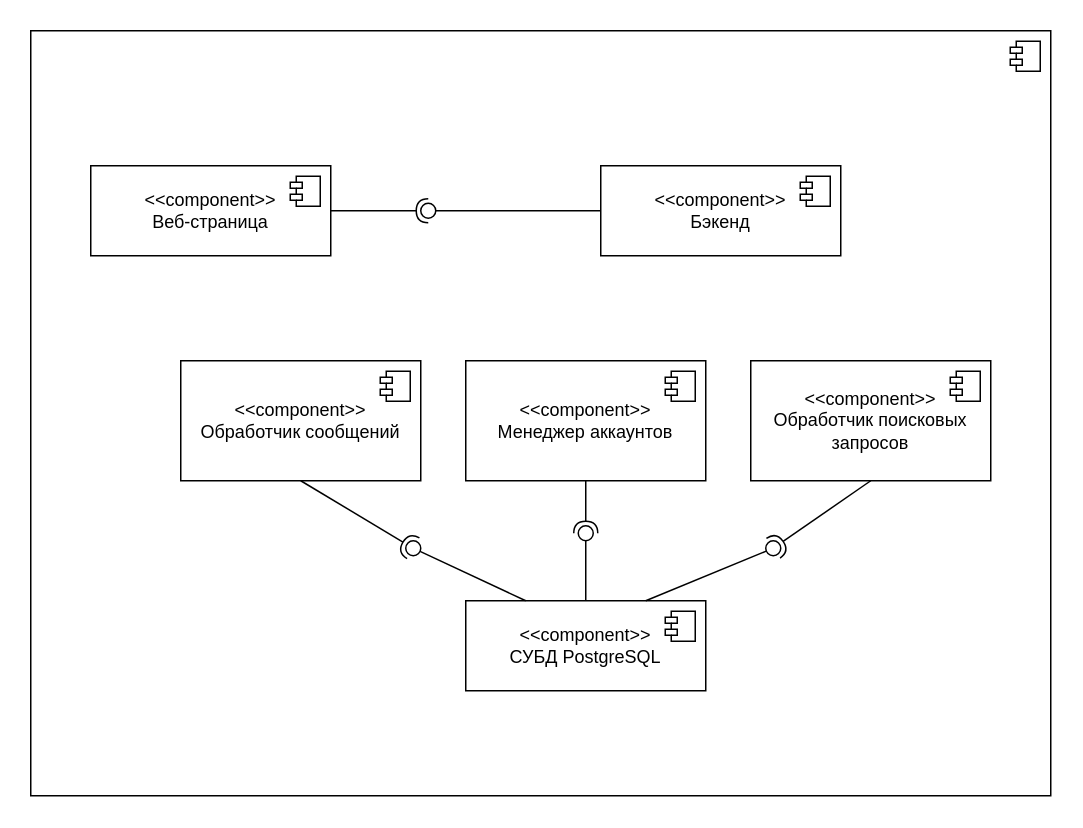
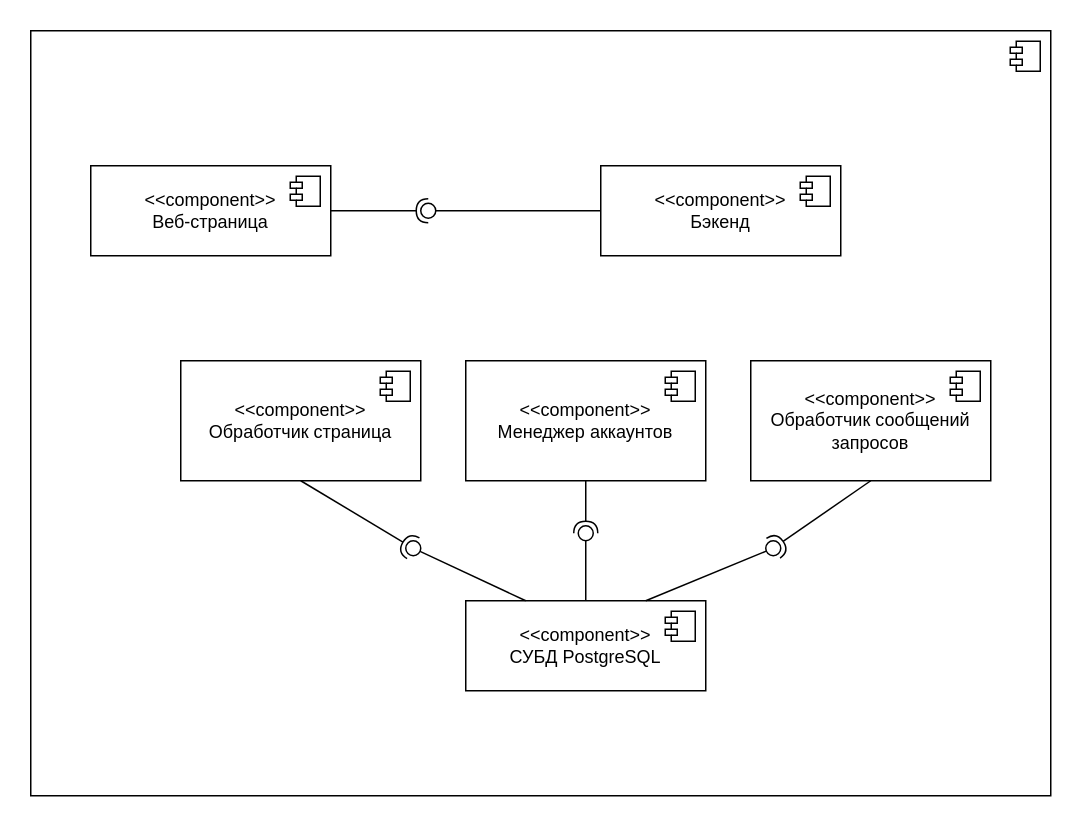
node "<<component>> Обработчик сообщений": label "<<component>> Обработчик сообщений" -> "<<component>> Обработчик страница"
node "<<component>> Обработчик поисковых запросов": label "<<component>> Обработчик поисковых запросов" -> "<<component>> Обработчик сообщений запросов"
